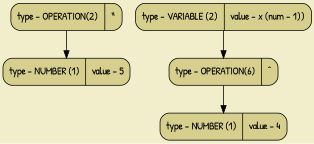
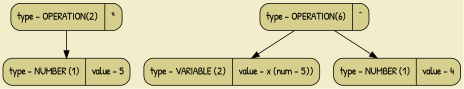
node "type - VARIABLE (2)": text "value - x (num - 1))" -> "value - x (num - 5))"
edge "type - VARIABLE (2)" -> "type - OPERATION(6)": reversed
